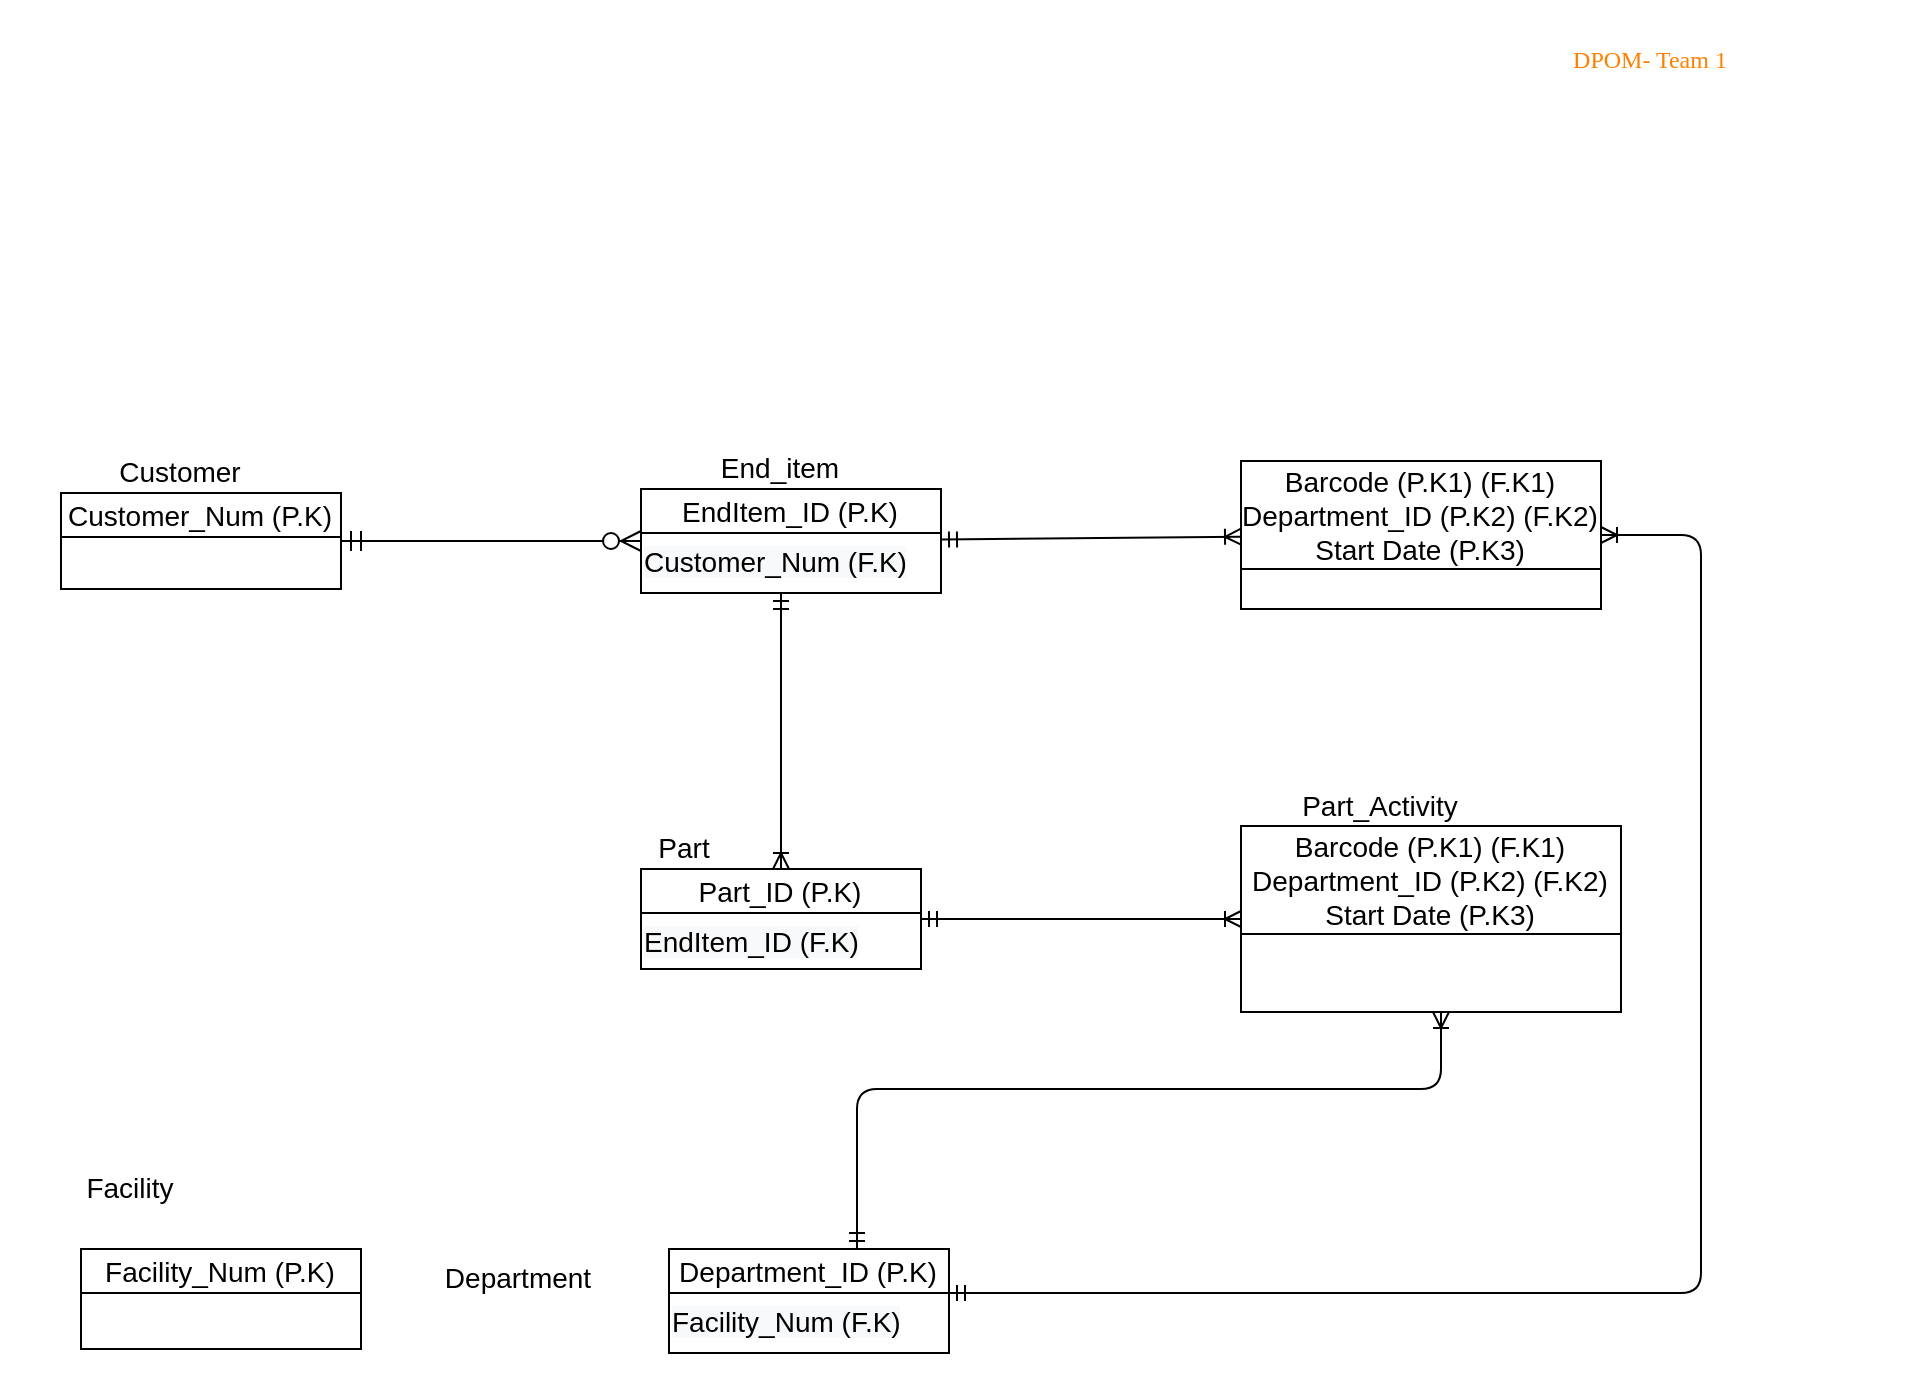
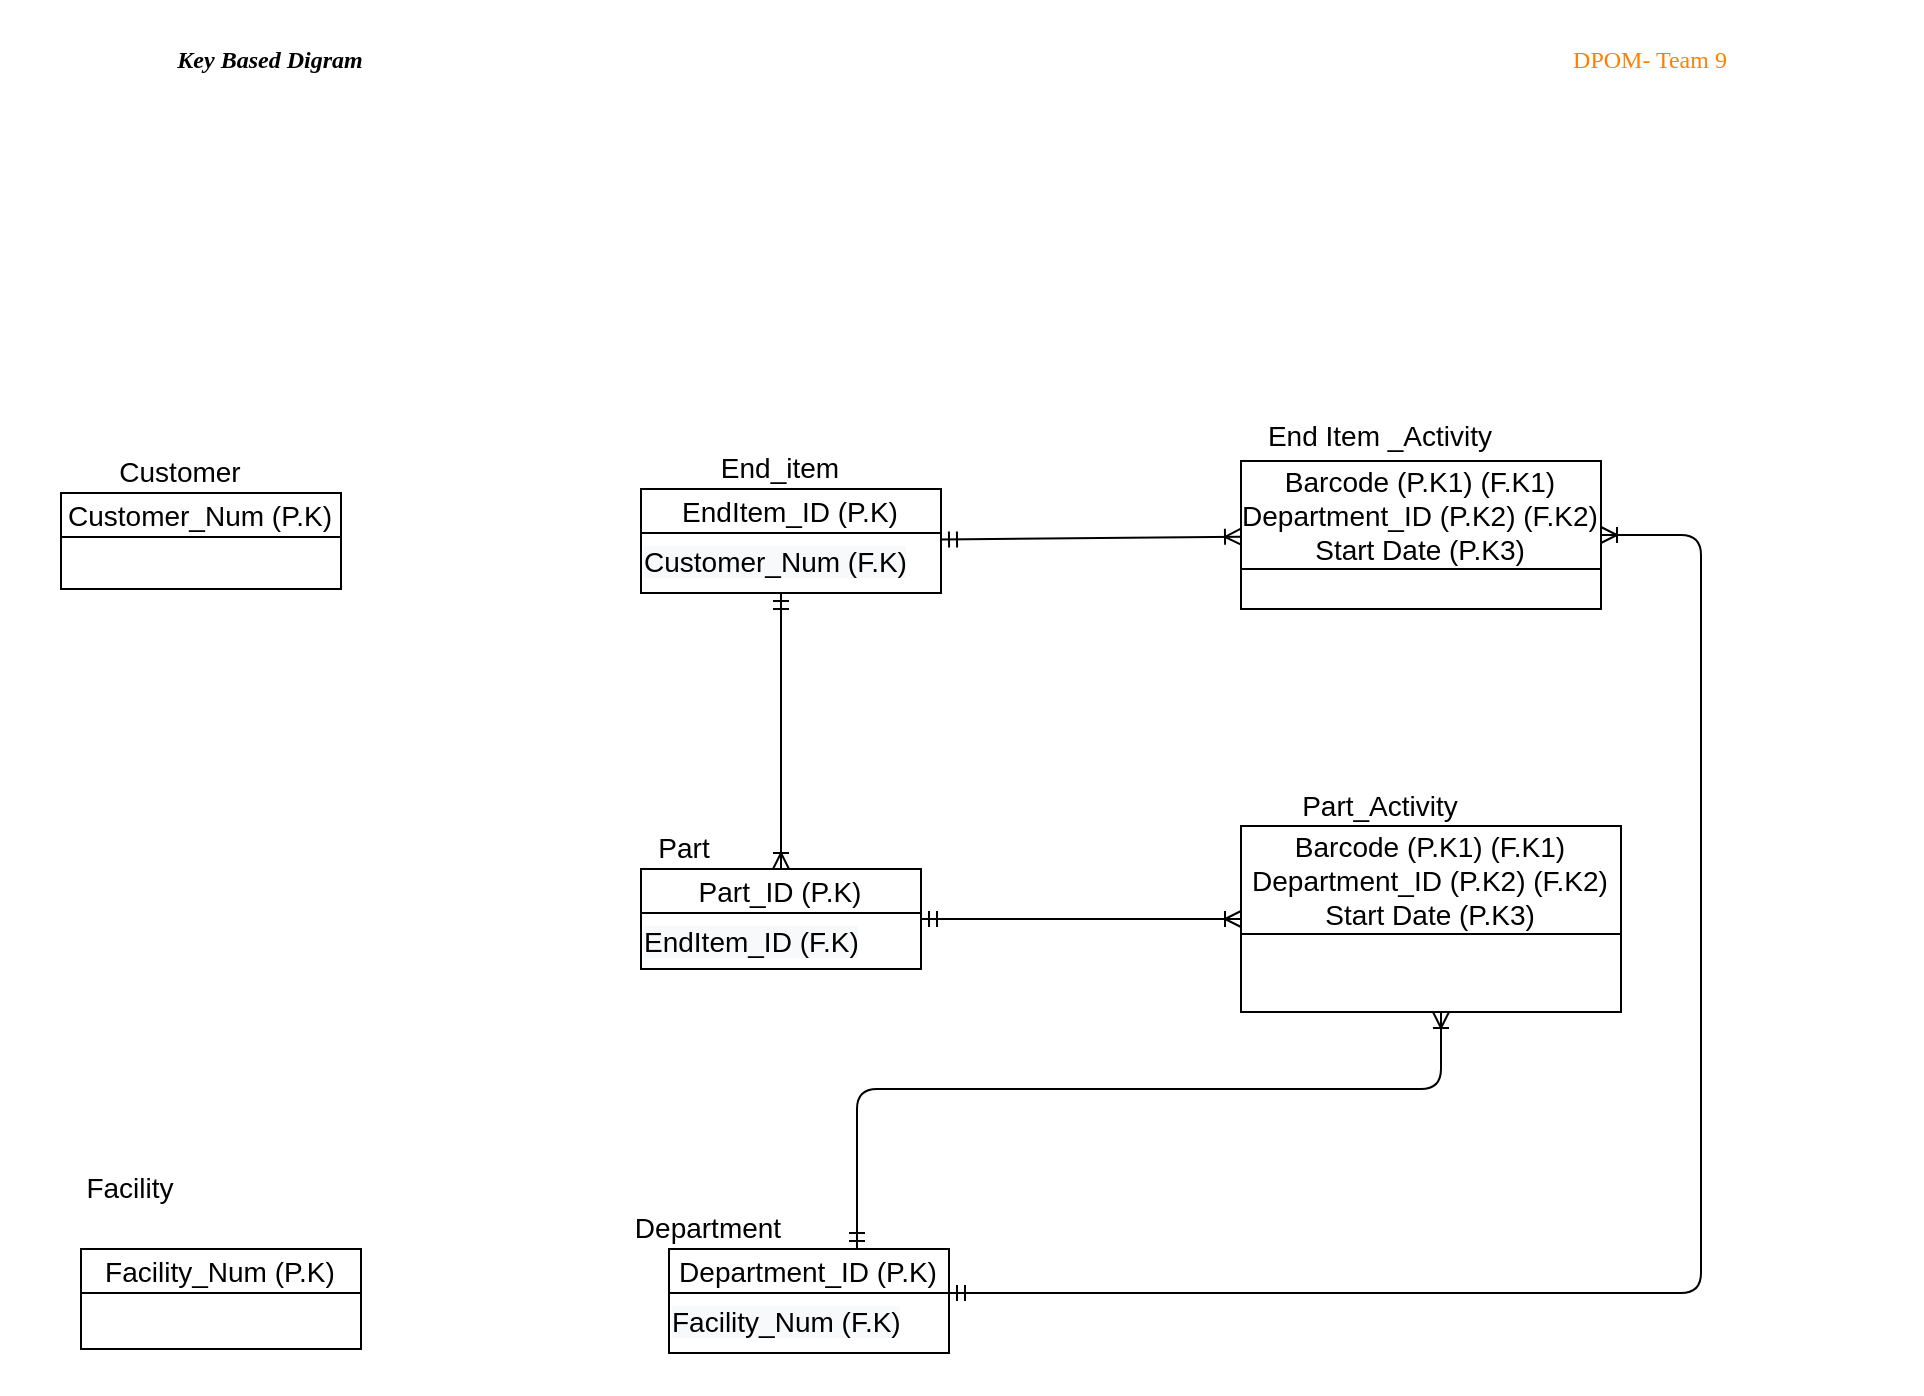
node "Key Based Digram": added
node "DPOM- Team 1": label "DPOM- Team 1" -> "DPOM- Team 9"
node "End Item _Activity": added
edge "Customer_Num (P.K)" -- "EndItem_ID (P.K)": removed
node "Department": moved (519, 1279) -> (709, 1229)
